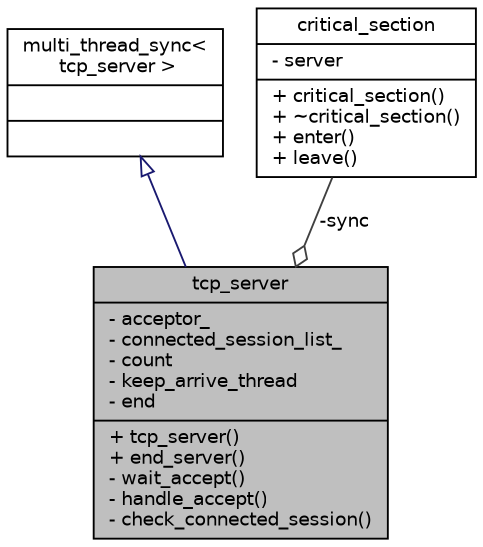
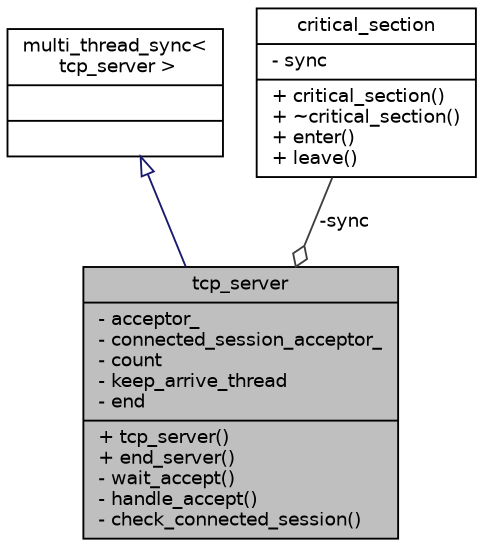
node "critical_section": text "- server" -> "- sync"
node "tcp_server": text "- connected_session_list_" -> "- connected_session_acceptor_"
